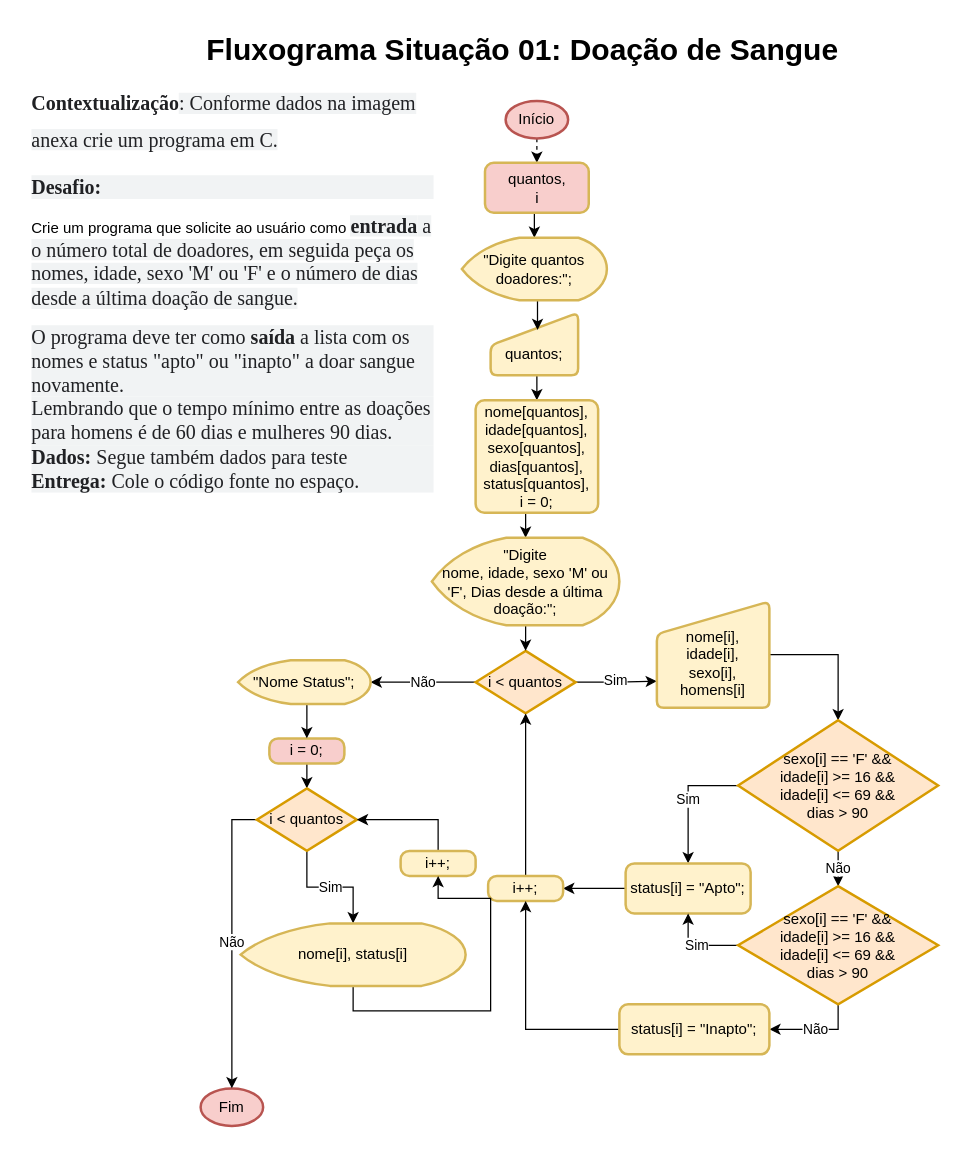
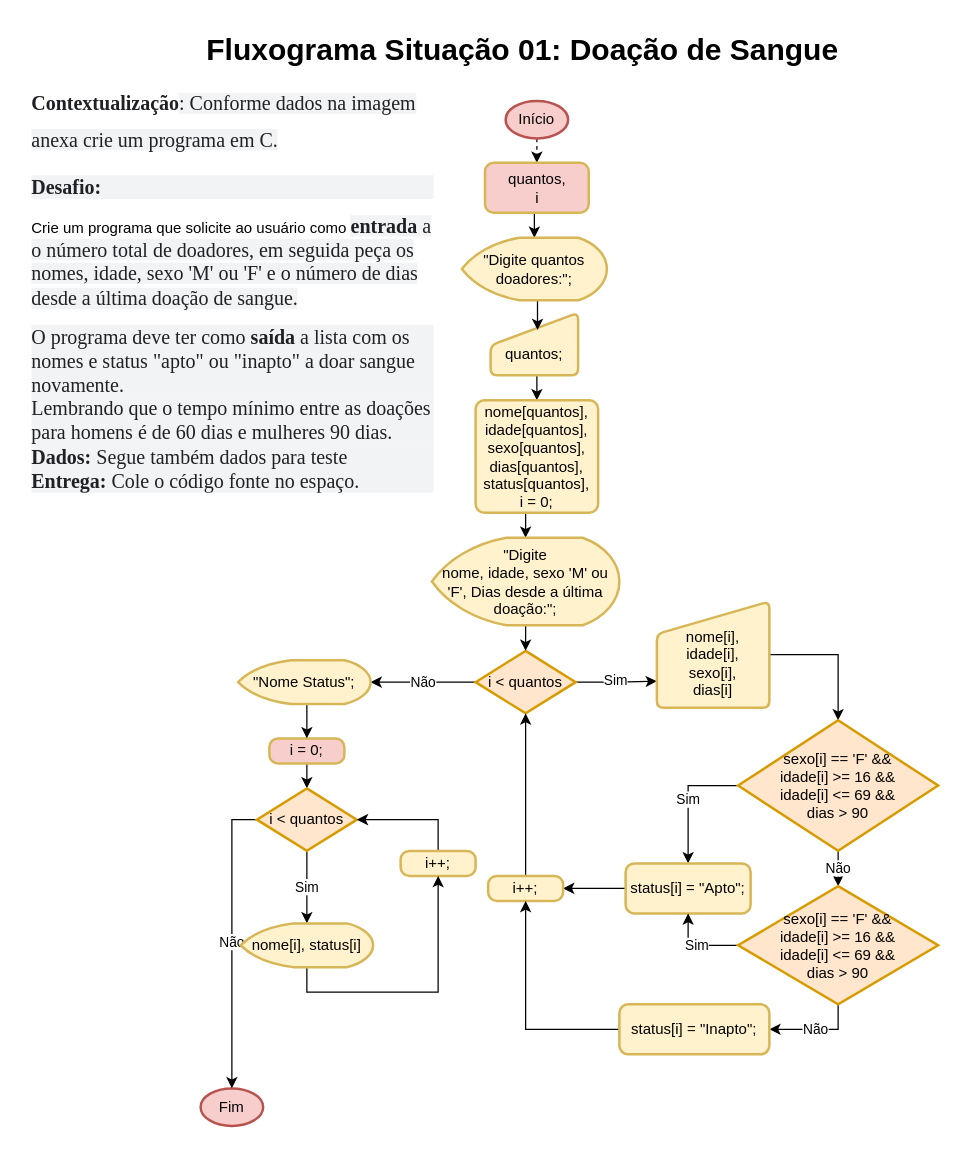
node "nome[i], idade[i], sexo[i], homens[i]": label "nome[i], idade[i], sexo[i], homens[i]" -> "nome[i], idade[i], sexo[i], dias[i]"
node "nome[i], status[i]": size 225x63 -> 133x44
